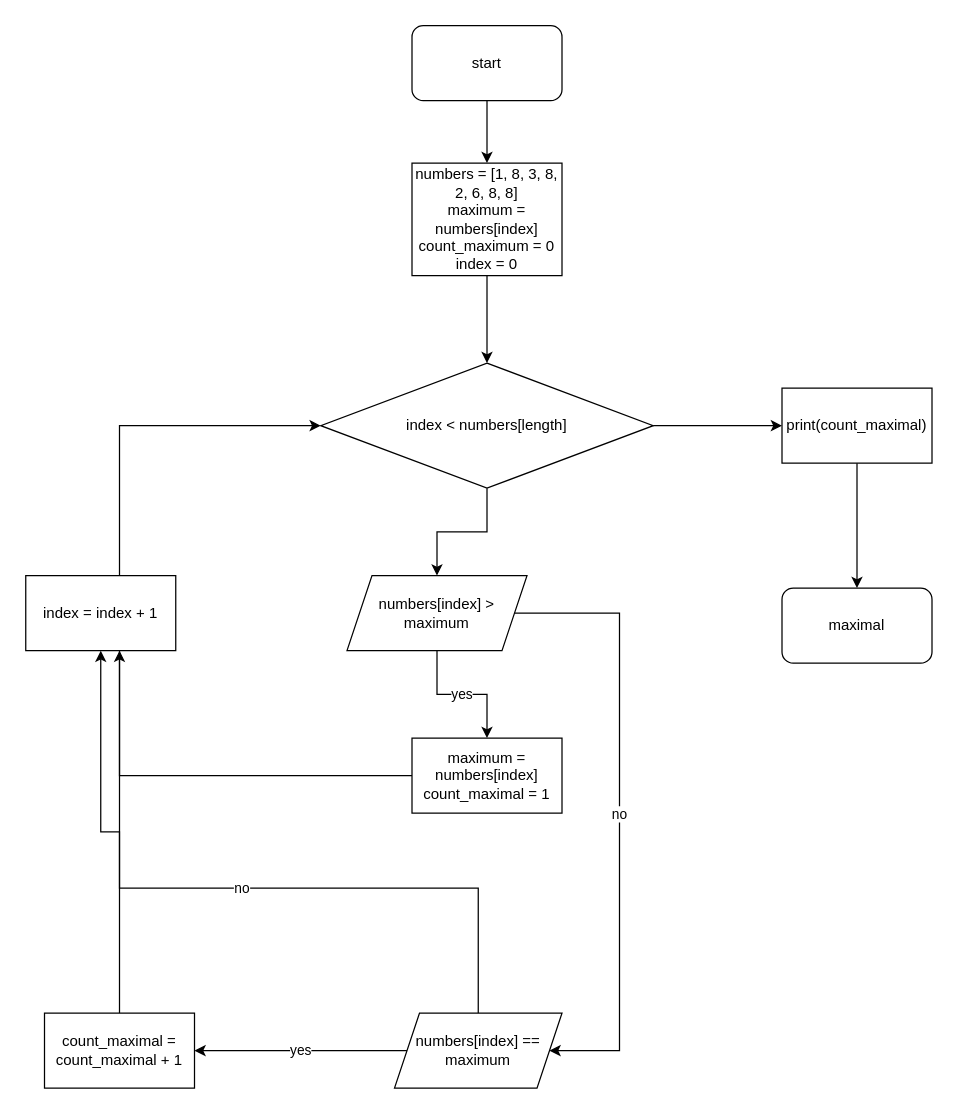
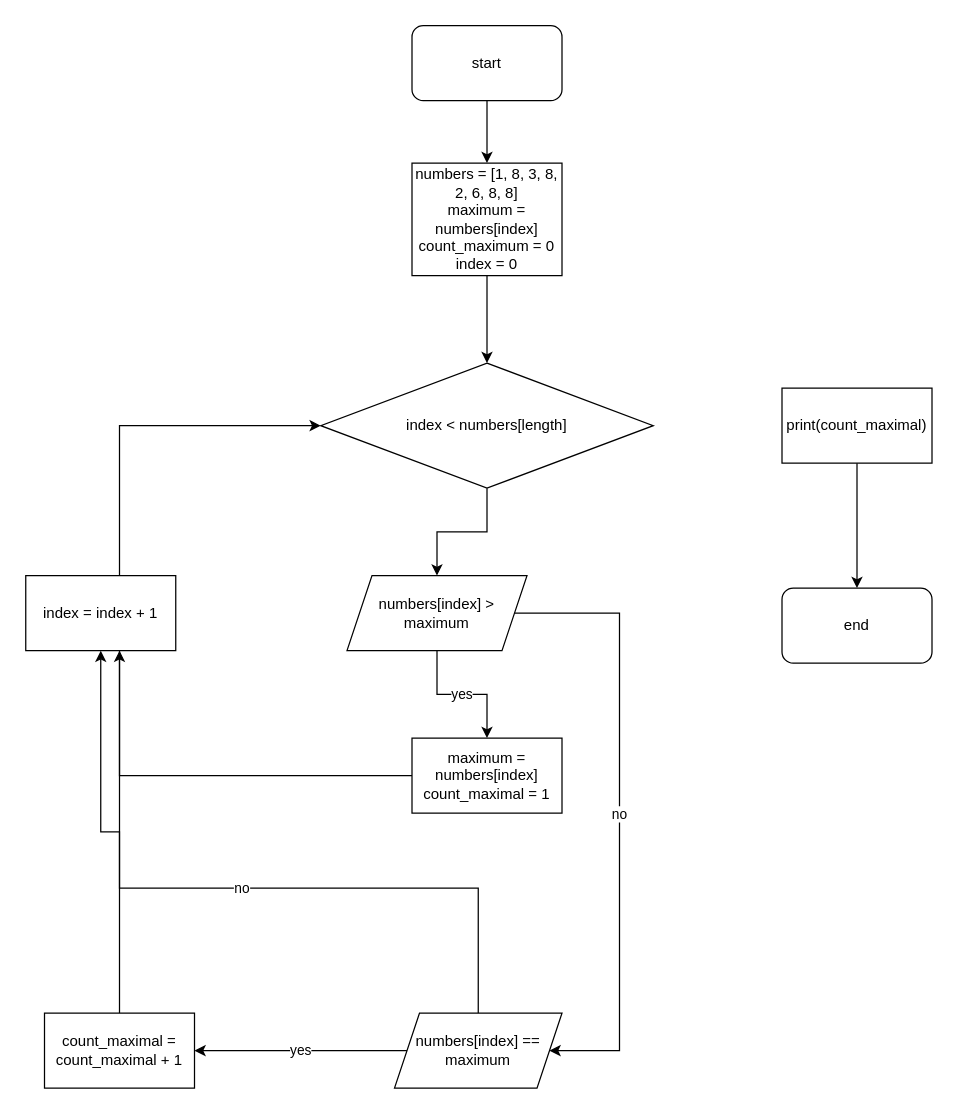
edge "index < numbers[length]" -> "print(count_maximal)": removed
node "maximal": label "maximal" -> "end"
